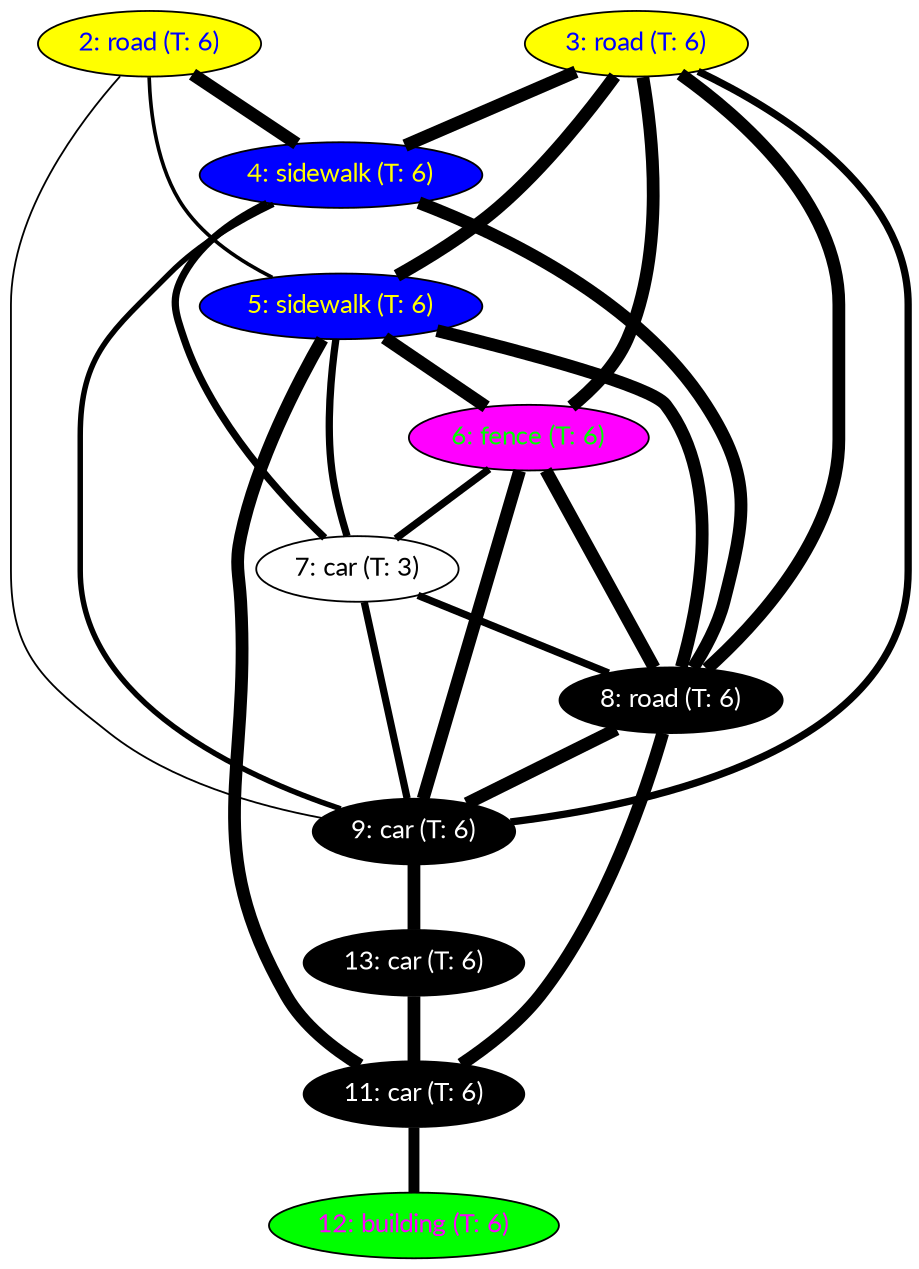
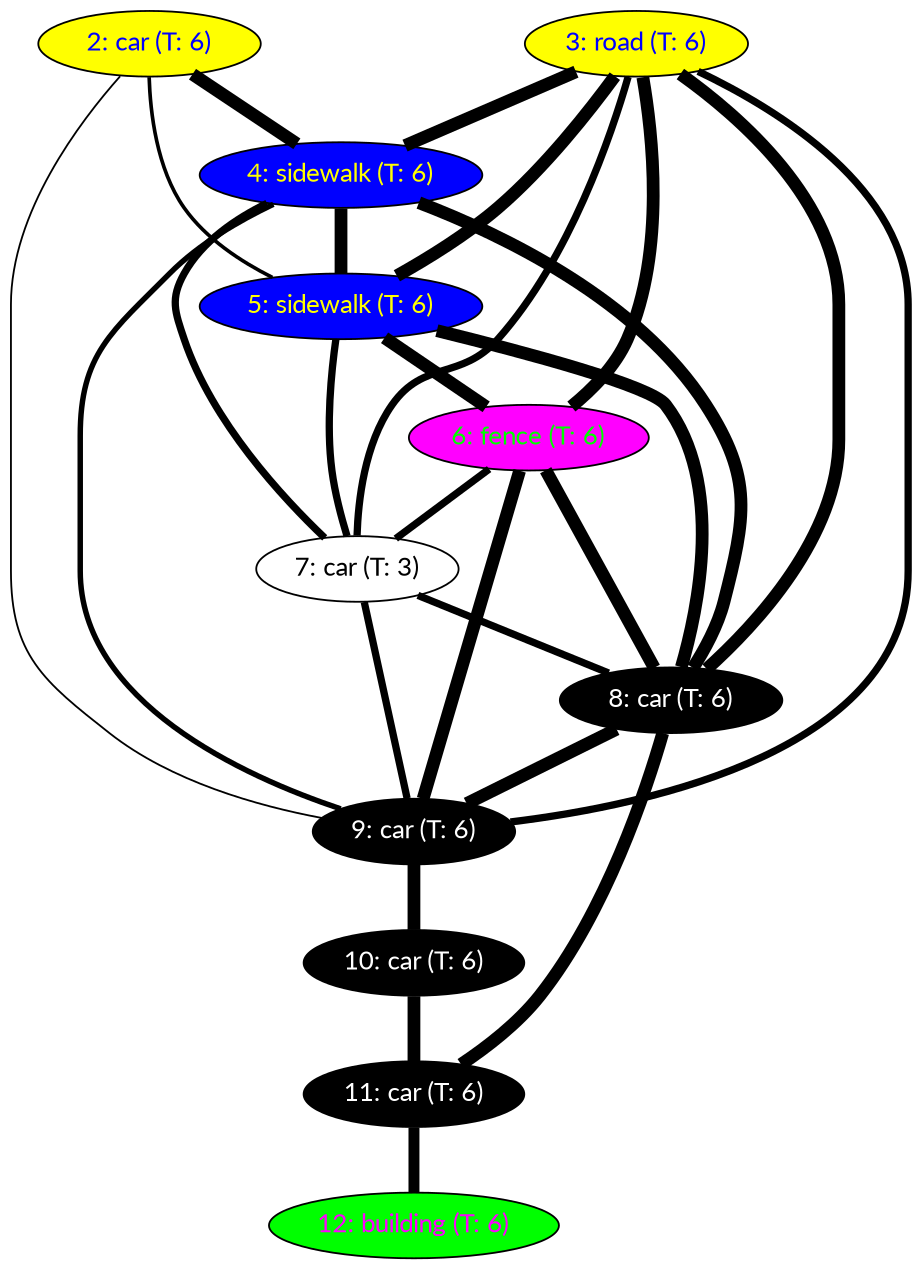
node "2: road (T: 6)": label "2: road (T: 6)" -> "2: car (T: 6)"
edge "3: road (T: 6)" -- "7: car (T: 3)": added
node "8: road (T: 6)": label "8: road (T: 6)" -> "8: car (T: 6)"
edge "5: sidewalk (T: 6)" -- "11: car (T: 6)": now "5: sidewalk (T: 6)" -- "4: sidewalk (T: 6)"
node "13: car (T: 6)": label "13: car (T: 6)" -> "10: car (T: 6)"
